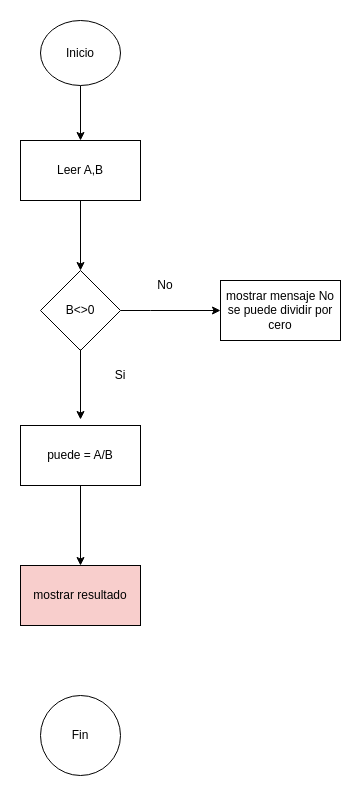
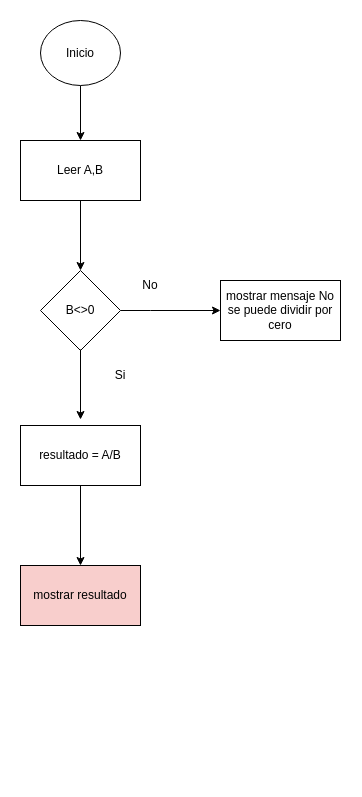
node "No": moved (166, 286) -> (151, 286)
node "puede = A/B": label "puede = A/B" -> "resultado = A/B"
node "Fin": removed
